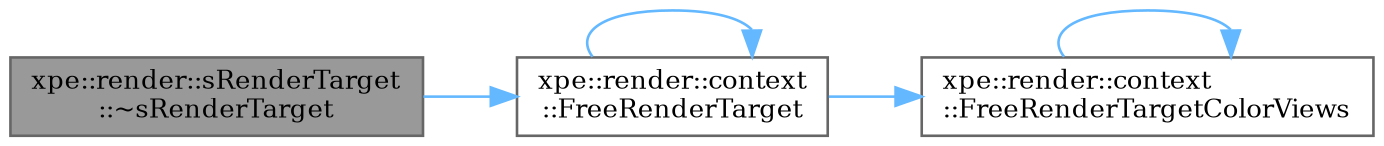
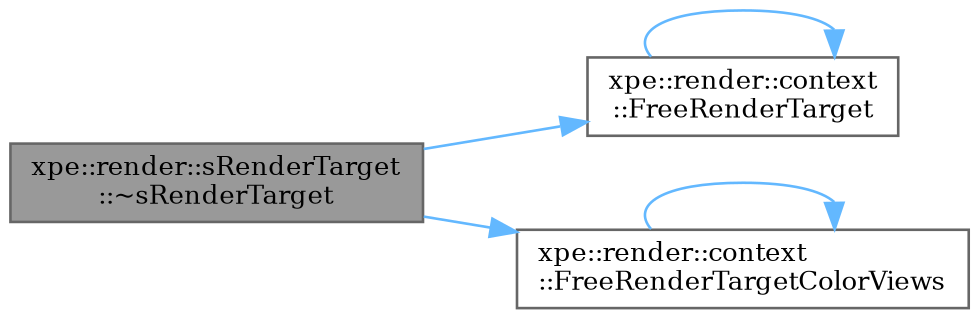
edge "xpe::render::context ::FreeRenderTarget" -> "xpe::render::context ::FreeRenderTargetColorViews": now "xpe::render::sRenderTarget ::~sRenderTarget" -> "xpe::render::context ::FreeRenderTargetColorViews"
